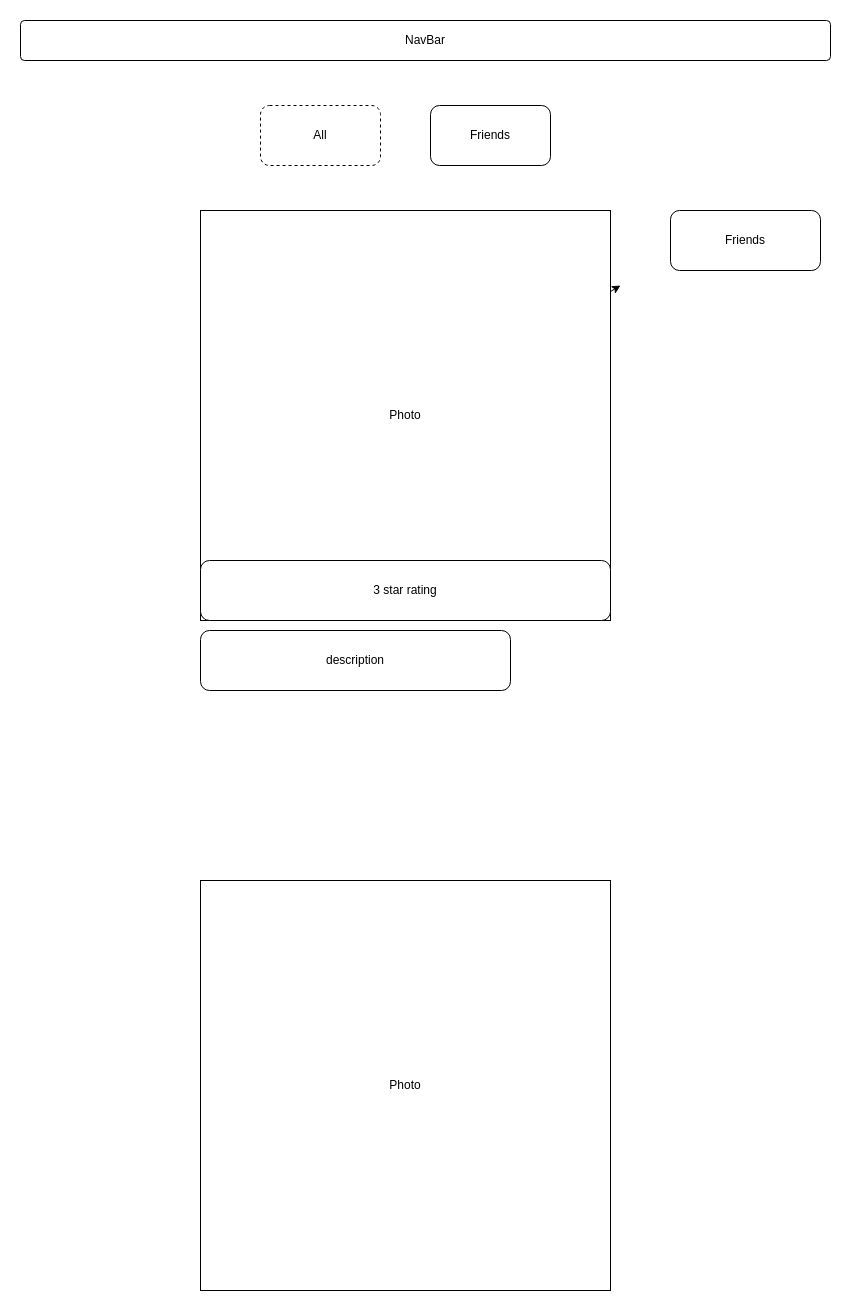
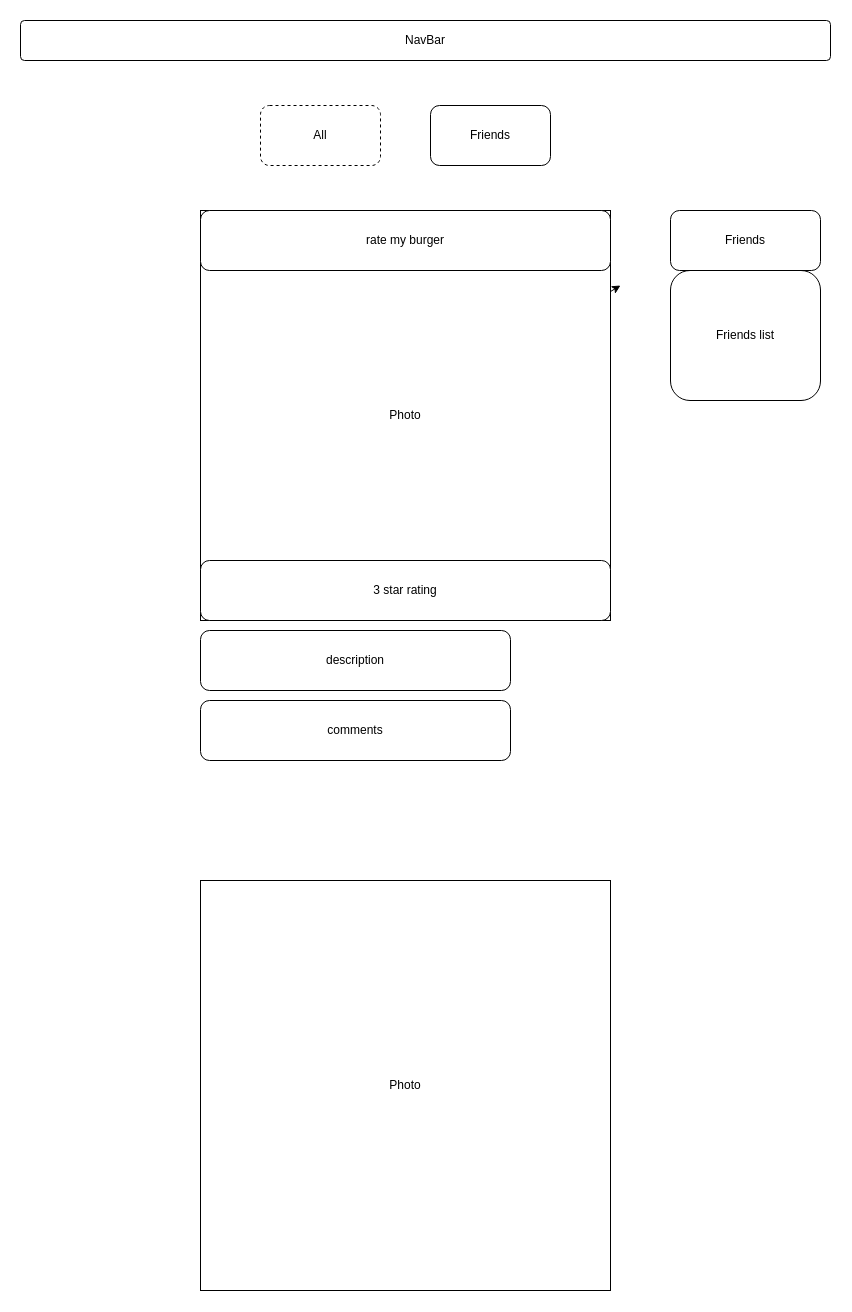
node "rate my burger": added
node "Friends list": added
node "comments": added
